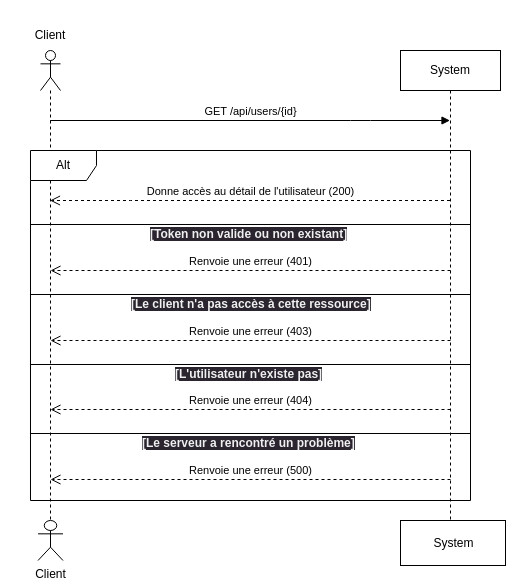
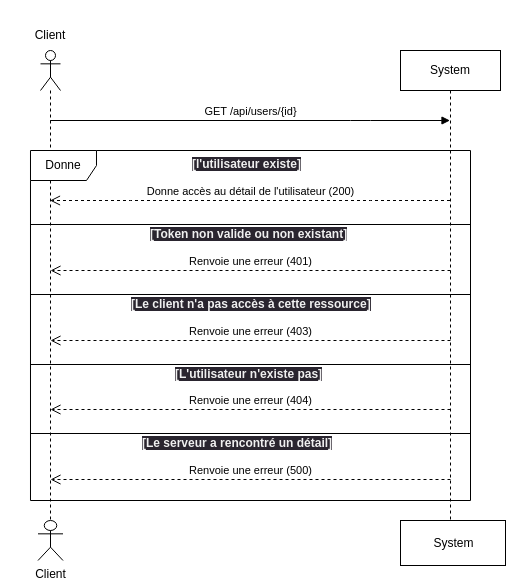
node "Alt": label "Alt" -> "Donne"
node "[l'utilisateur existe]": added
node "[Le serveur a rencontré un problème]": label "[Le serveur a rencontré un problème]" -> "[Le serveur a rencontré un détail]"
